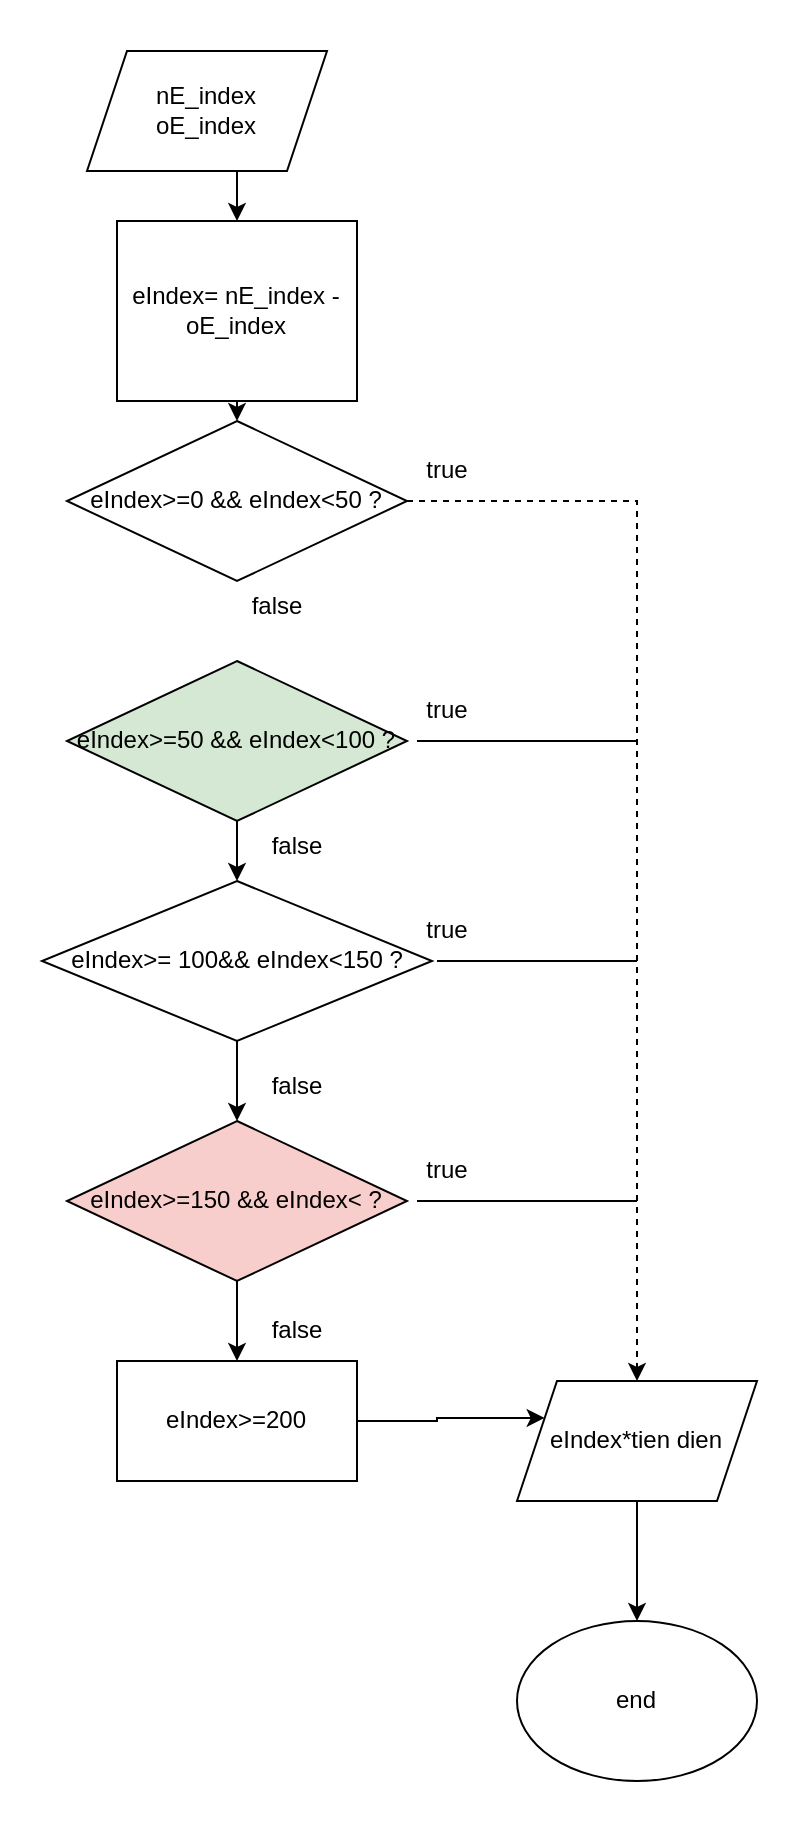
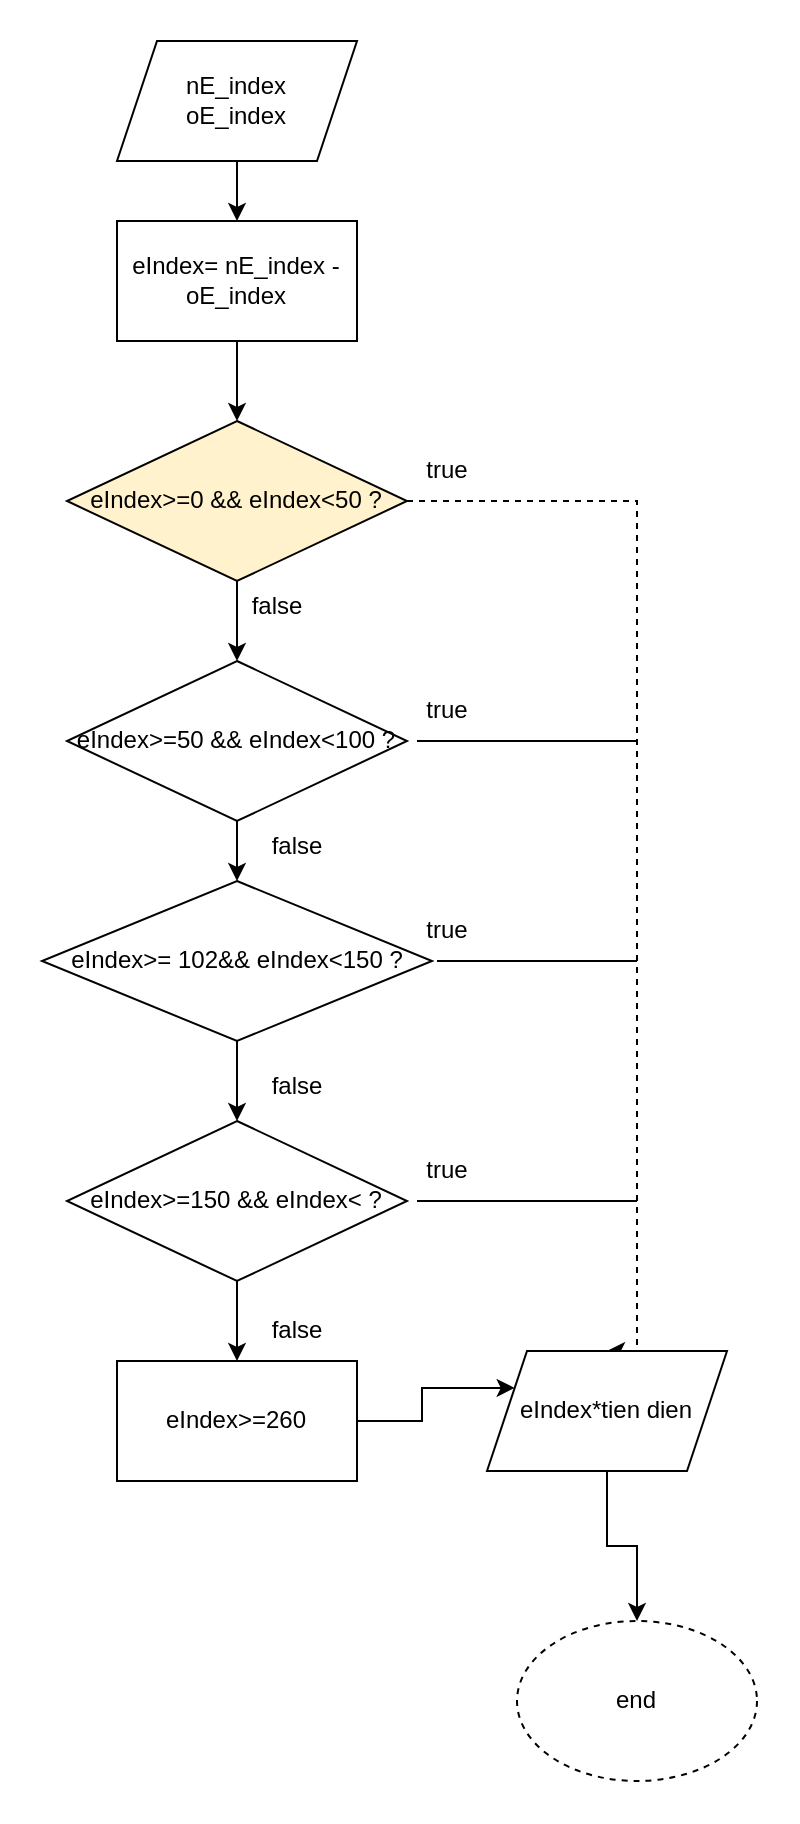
node "nE_index oE_index": moved (207, 111) -> (237, 101)
node "eIndex= nE_index - oE_index": size 240x180 -> 240x120
node "eIndex>=0 && eIndex<50 ?": fillcolor #ffffff -> #fff2cc
edge "eIndex>=0 && eIndex<50 ?" -> "eIndex>=50 && eIndex<100 ?": added
node "eIndex>=50 && eIndex<100 ?": fillcolor #d5e8d4 -> #ffffff
node "eIndex>= 100&& eIndex<150 ?": label "eIndex>= 100&& eIndex<150 ?" -> "eIndex>= 102&& eIndex<150 ?"
node "eIndex>=150 && eIndex< ?": fillcolor #f8cecc -> #ffffff
node "eIndex>=200": label "eIndex>=200" -> "eIndex>=260"
node "eIndex*tien dien": moved (637, 1441) -> (607, 1411)
node "end": style solid -> dashed
